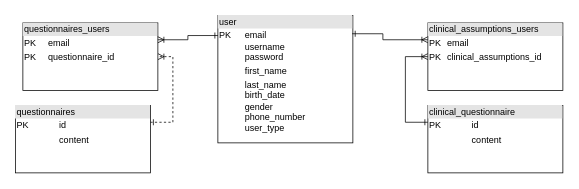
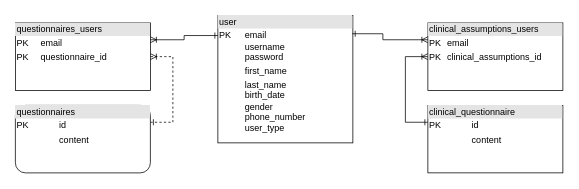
node "questionnaires_users PK email PK questionnaire_id": moved (90, 57) -> (83, 57)
node "questionnaires PK id content": shape rectangle -> rounded rectangle
